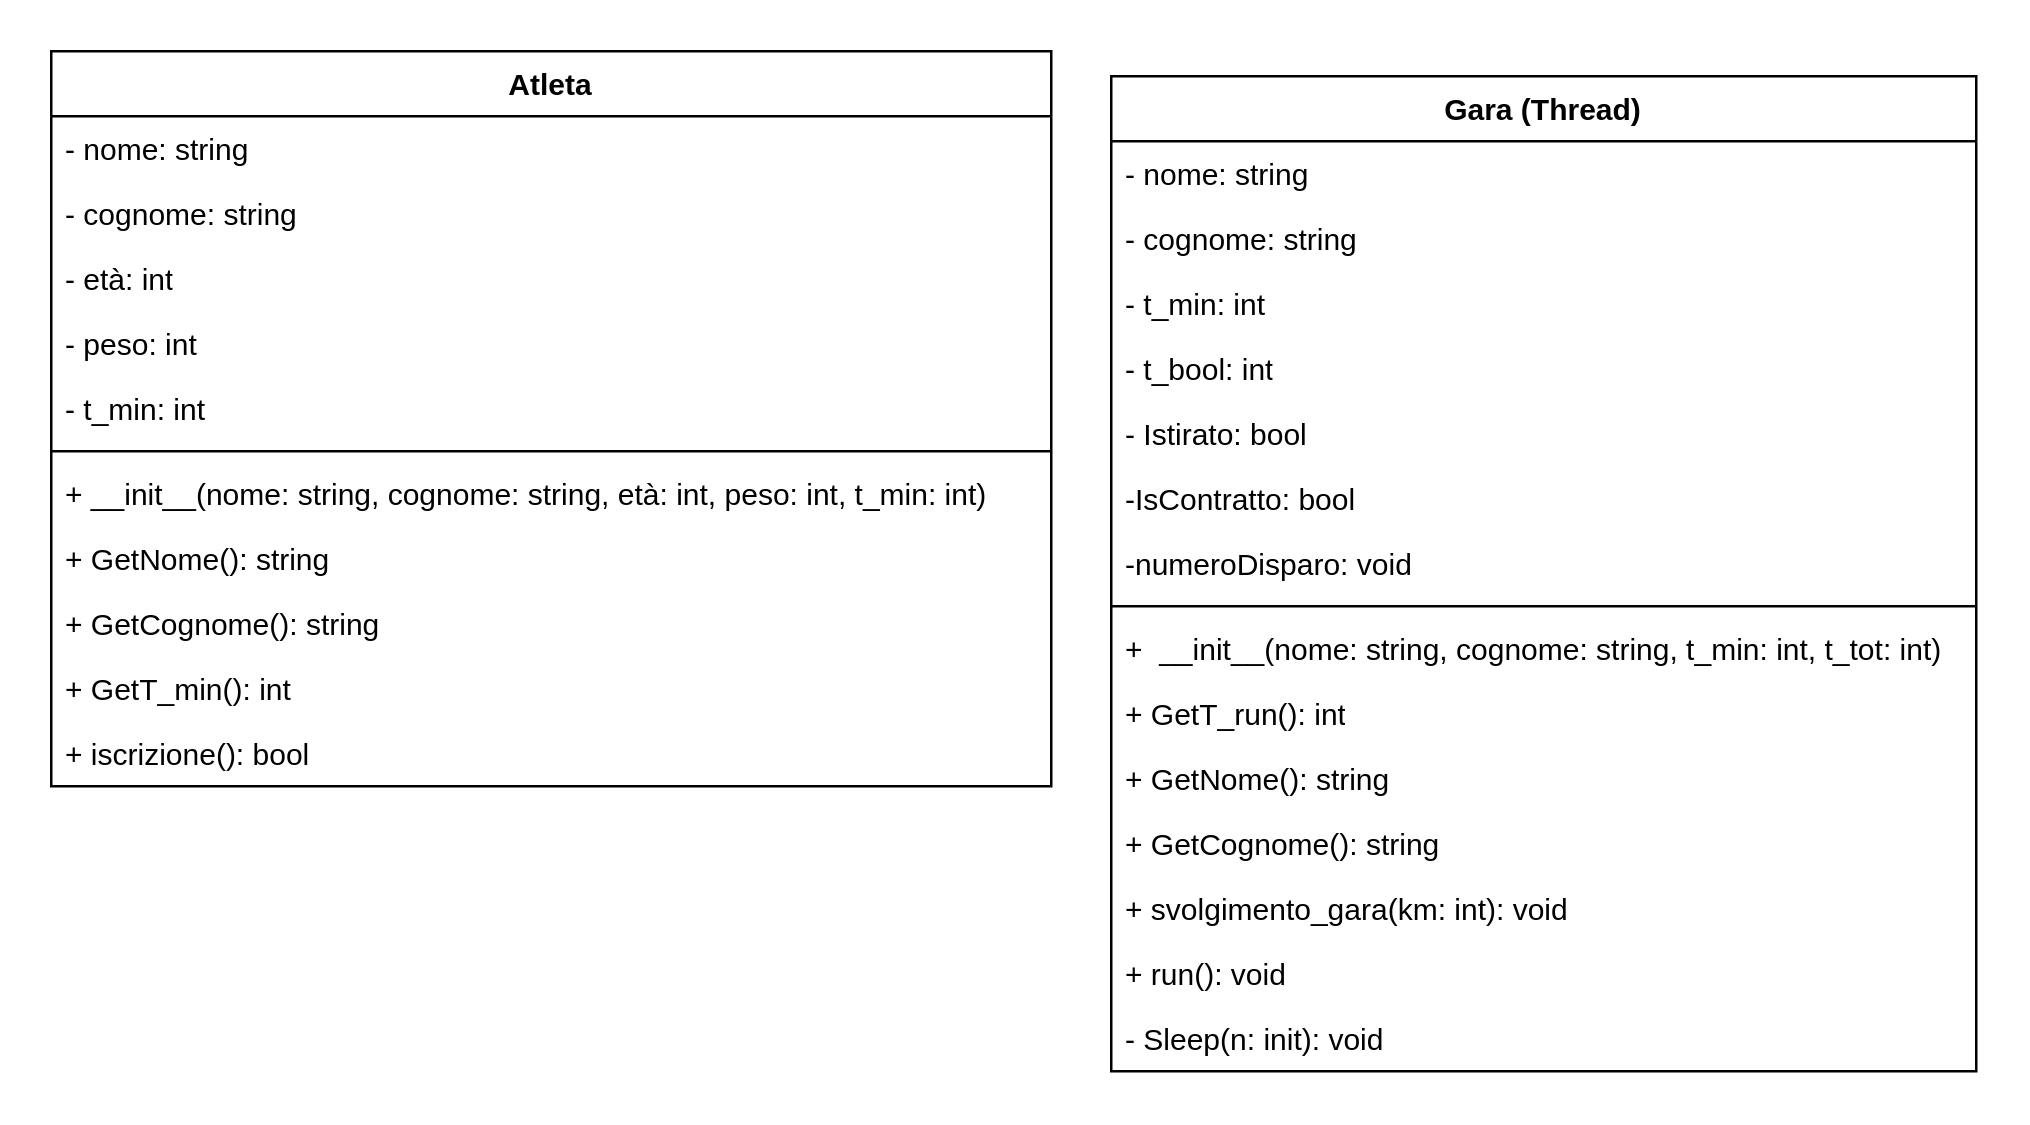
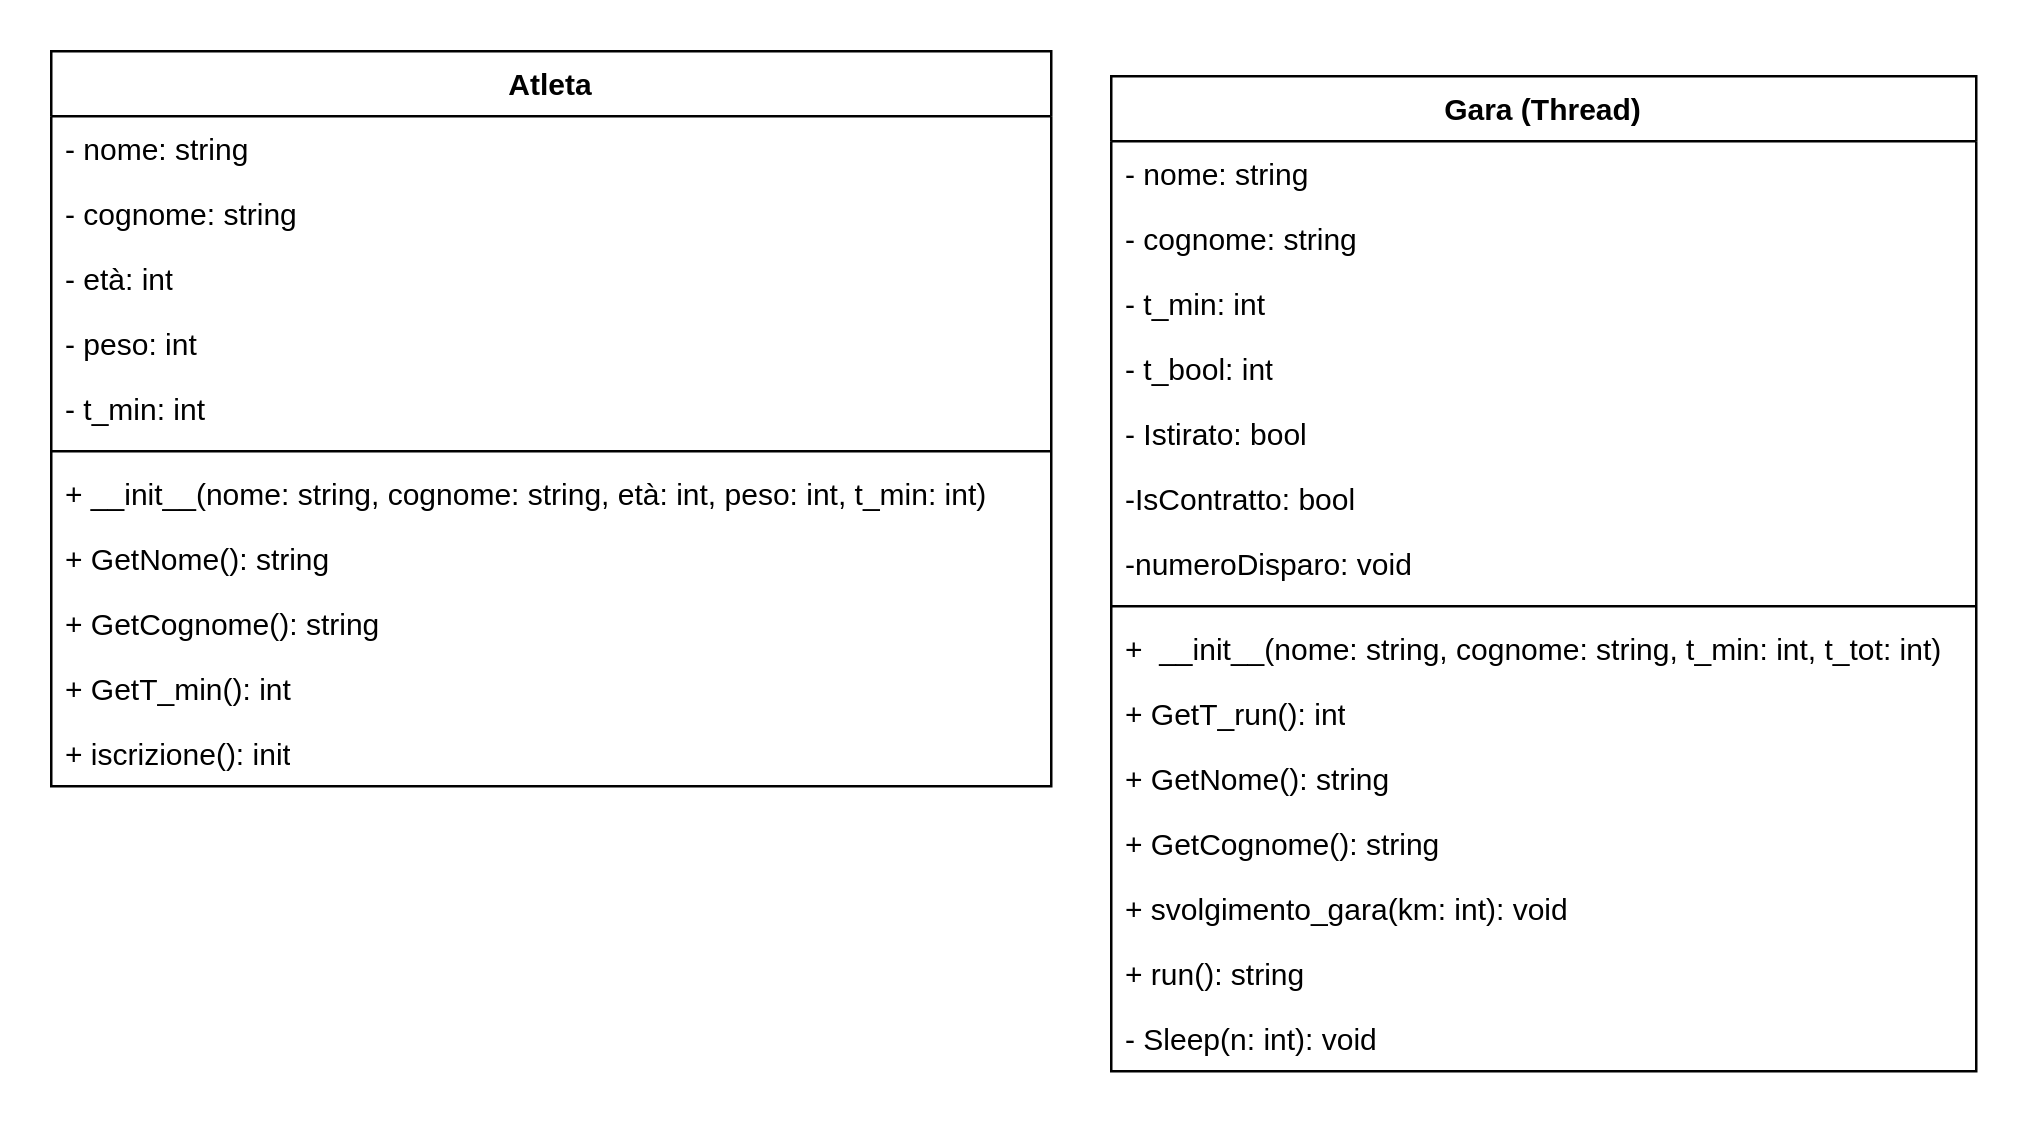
node "+ iscrizione(): bool": label "+ iscrizione(): bool" -> "+ iscrizione(): init"
node "+ run(): void": label "+ run(): void" -> "+ run(): string"
node "- Sleep(n: init): void": label "- Sleep(n: init): void" -> "- Sleep(n: int): void"
